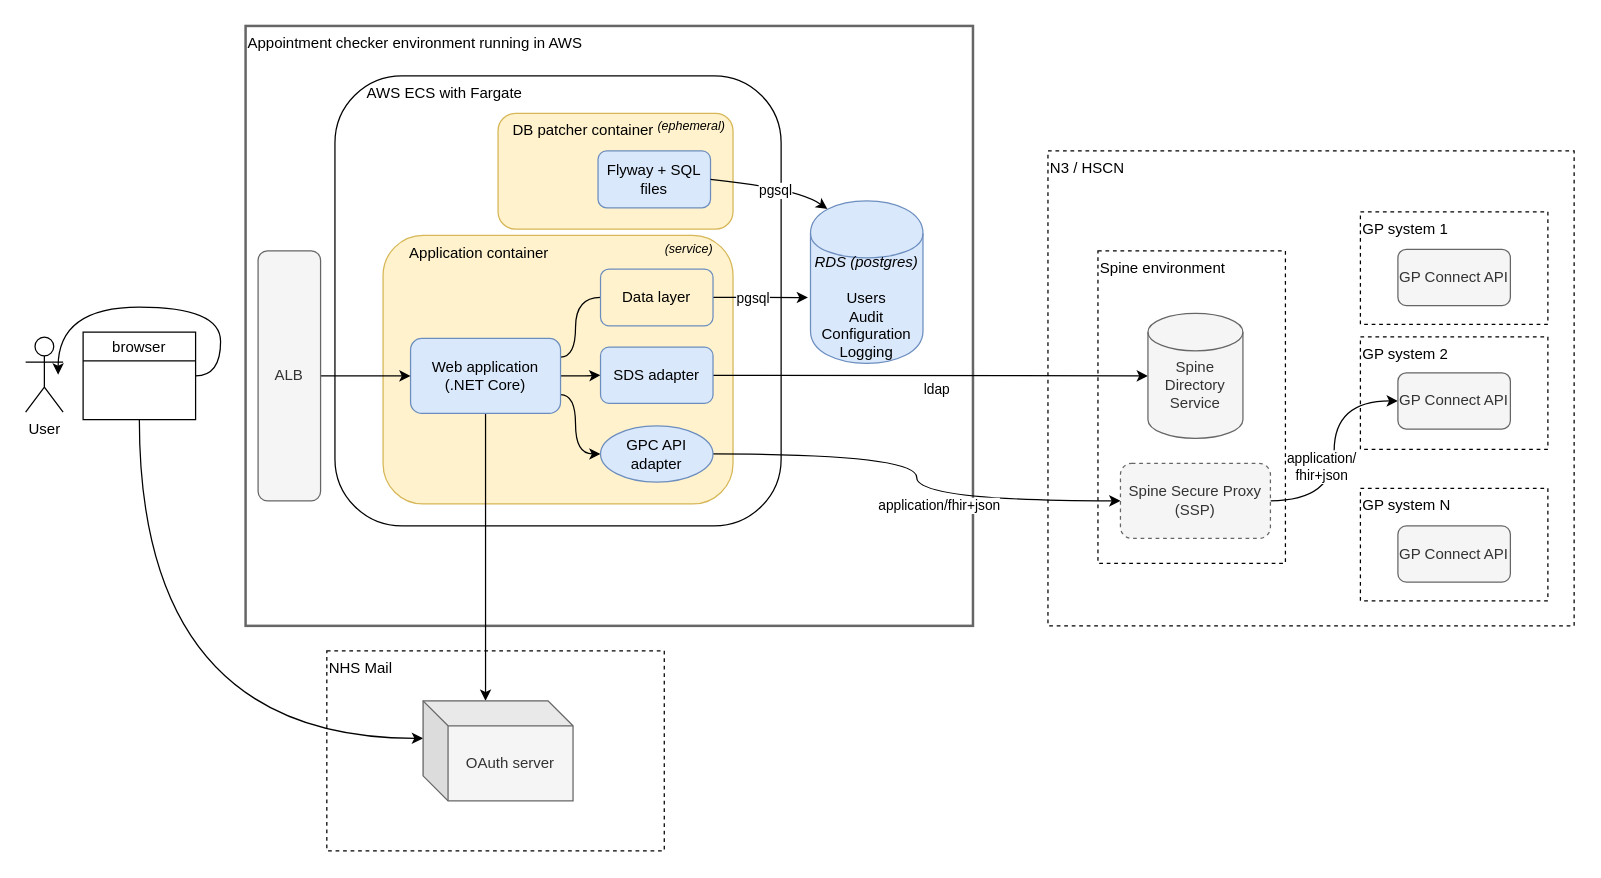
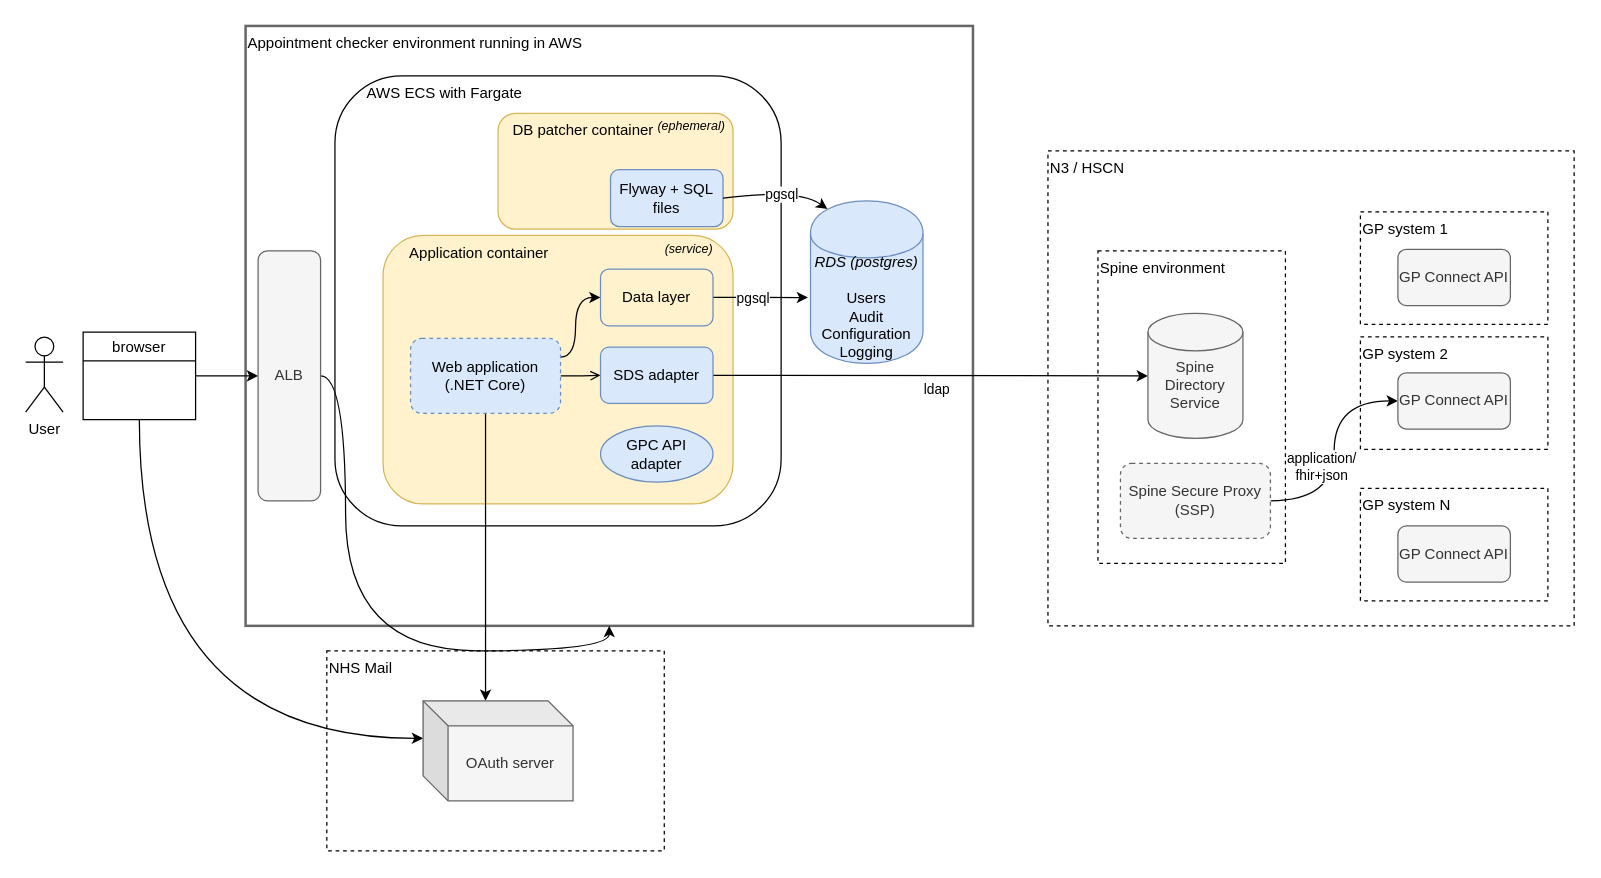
node "Flyway + SQL files": moved (654, 179) -> (667, 198)
edge "Data layer" -- "Web application (.NET Core)": arrowhead none -> classic
edge "browser" -> "User": now "browser" -> "ALB"
edge "Web application (.NET Core)" -> "SDS adapter": arrowhead classic -> open
edge "ALB" -> "Web application (.NET Core)": now "ALB" -> "Appointment checker environment running in AWS"
node "Web application (.NET Core)": style solid -> dashed
edge "Web application (.NET Core)" -> "GPC API adapter": removed
edge "GPC API adapter" -> "Spine Secure Proxy (SSP)": removed, label "application/fhir+json"
